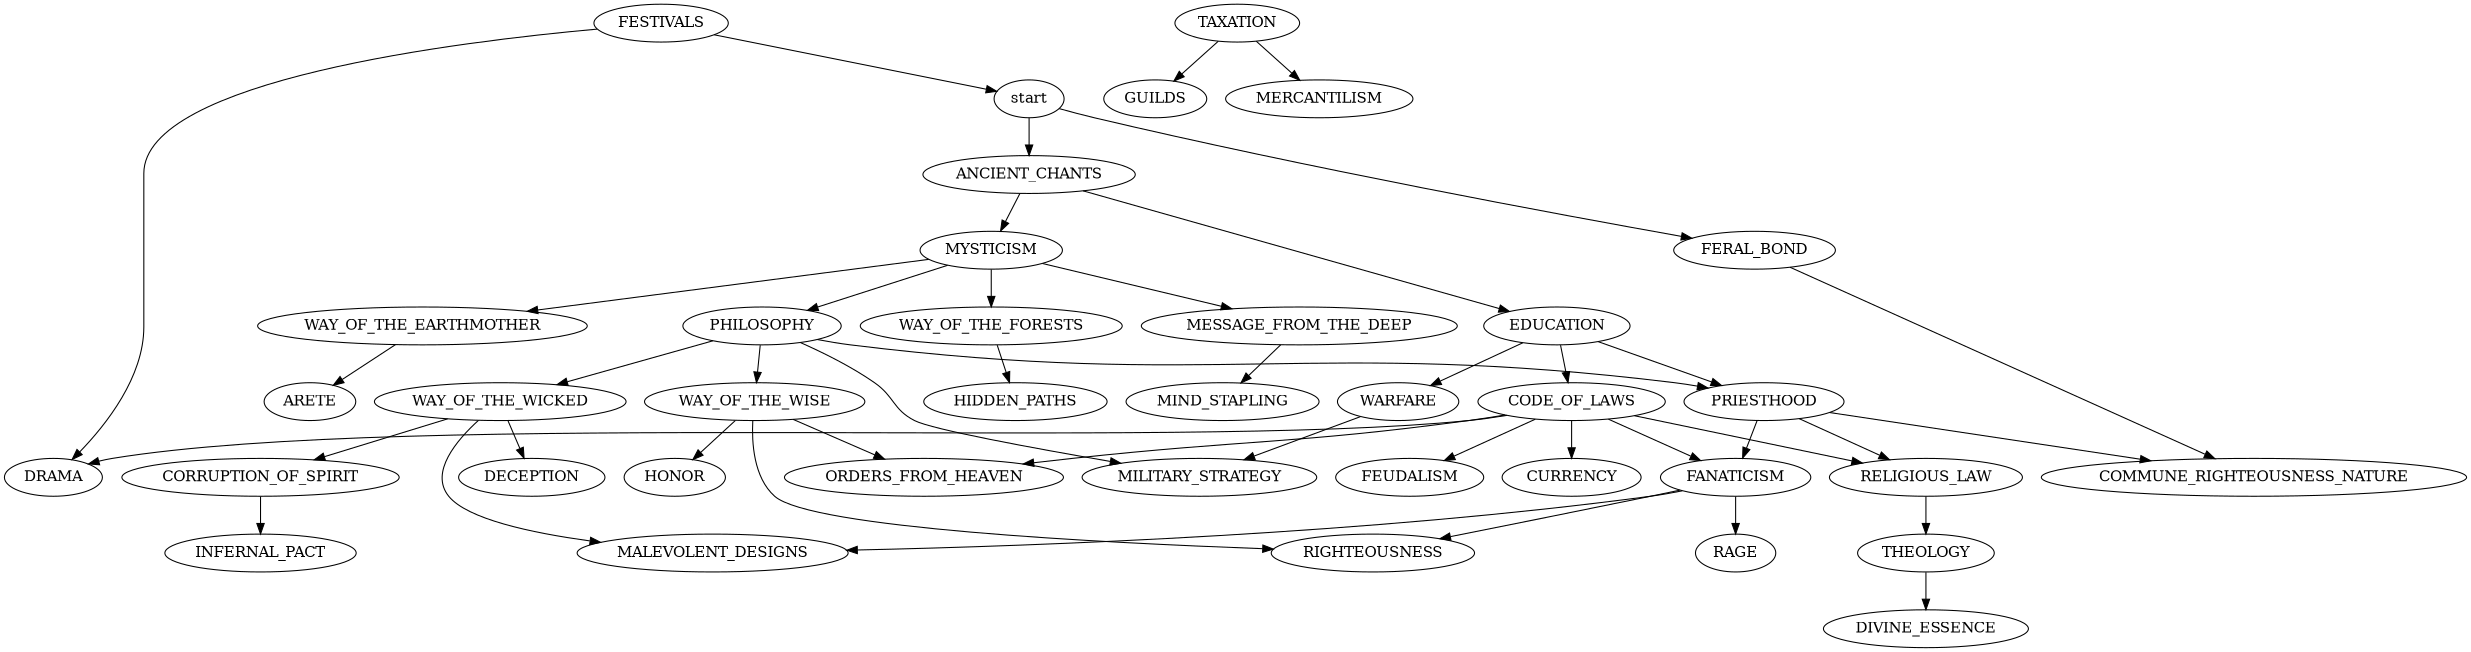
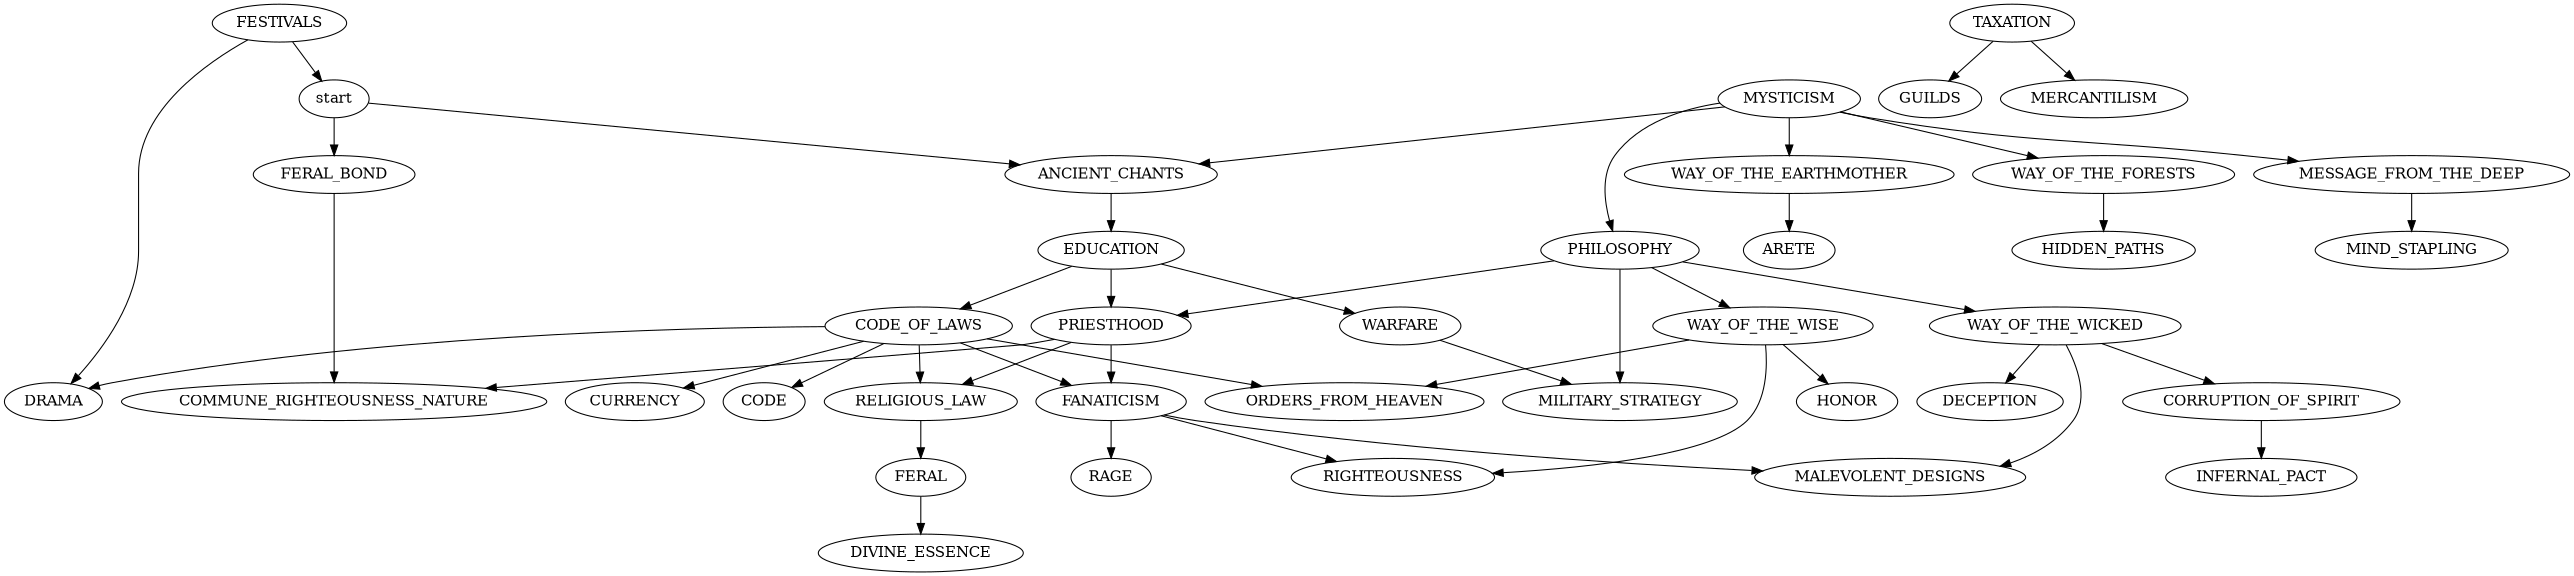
edge "ANCIENT_CHANTS" -> "MYSTICISM": reversed
node "FEUDALISM": label "FEUDALISM" -> "CODE"
node "THEOLOGY": label "THEOLOGY" -> "FERAL"
